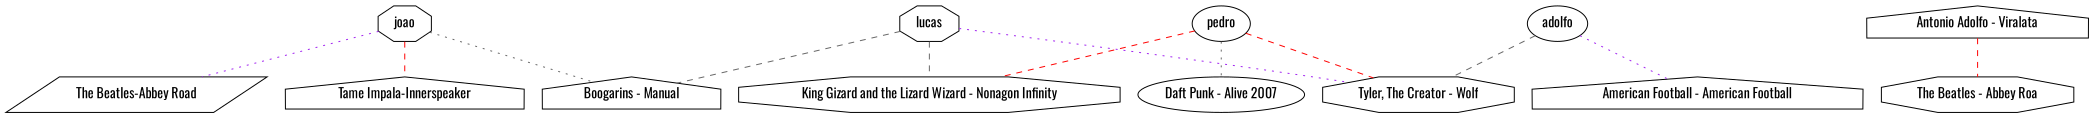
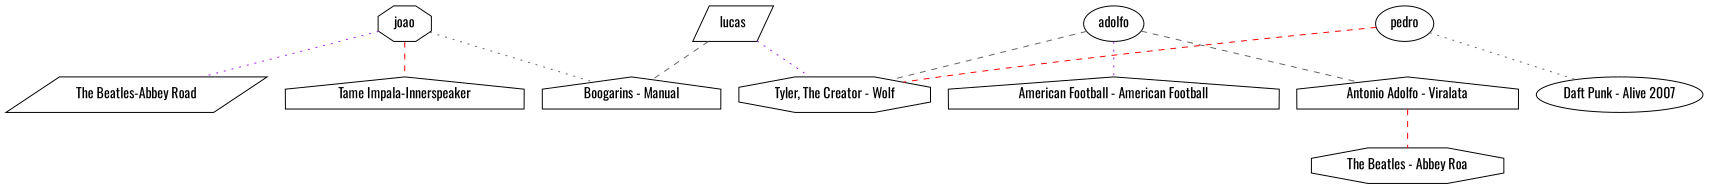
node "lucas": shape octagon -> parallelogram
edge "adolfo" -- "Antonio Adolfo - Viralata": added
node "King Gizard and the Lizard Wizard - Nonagon Infinity": removed
